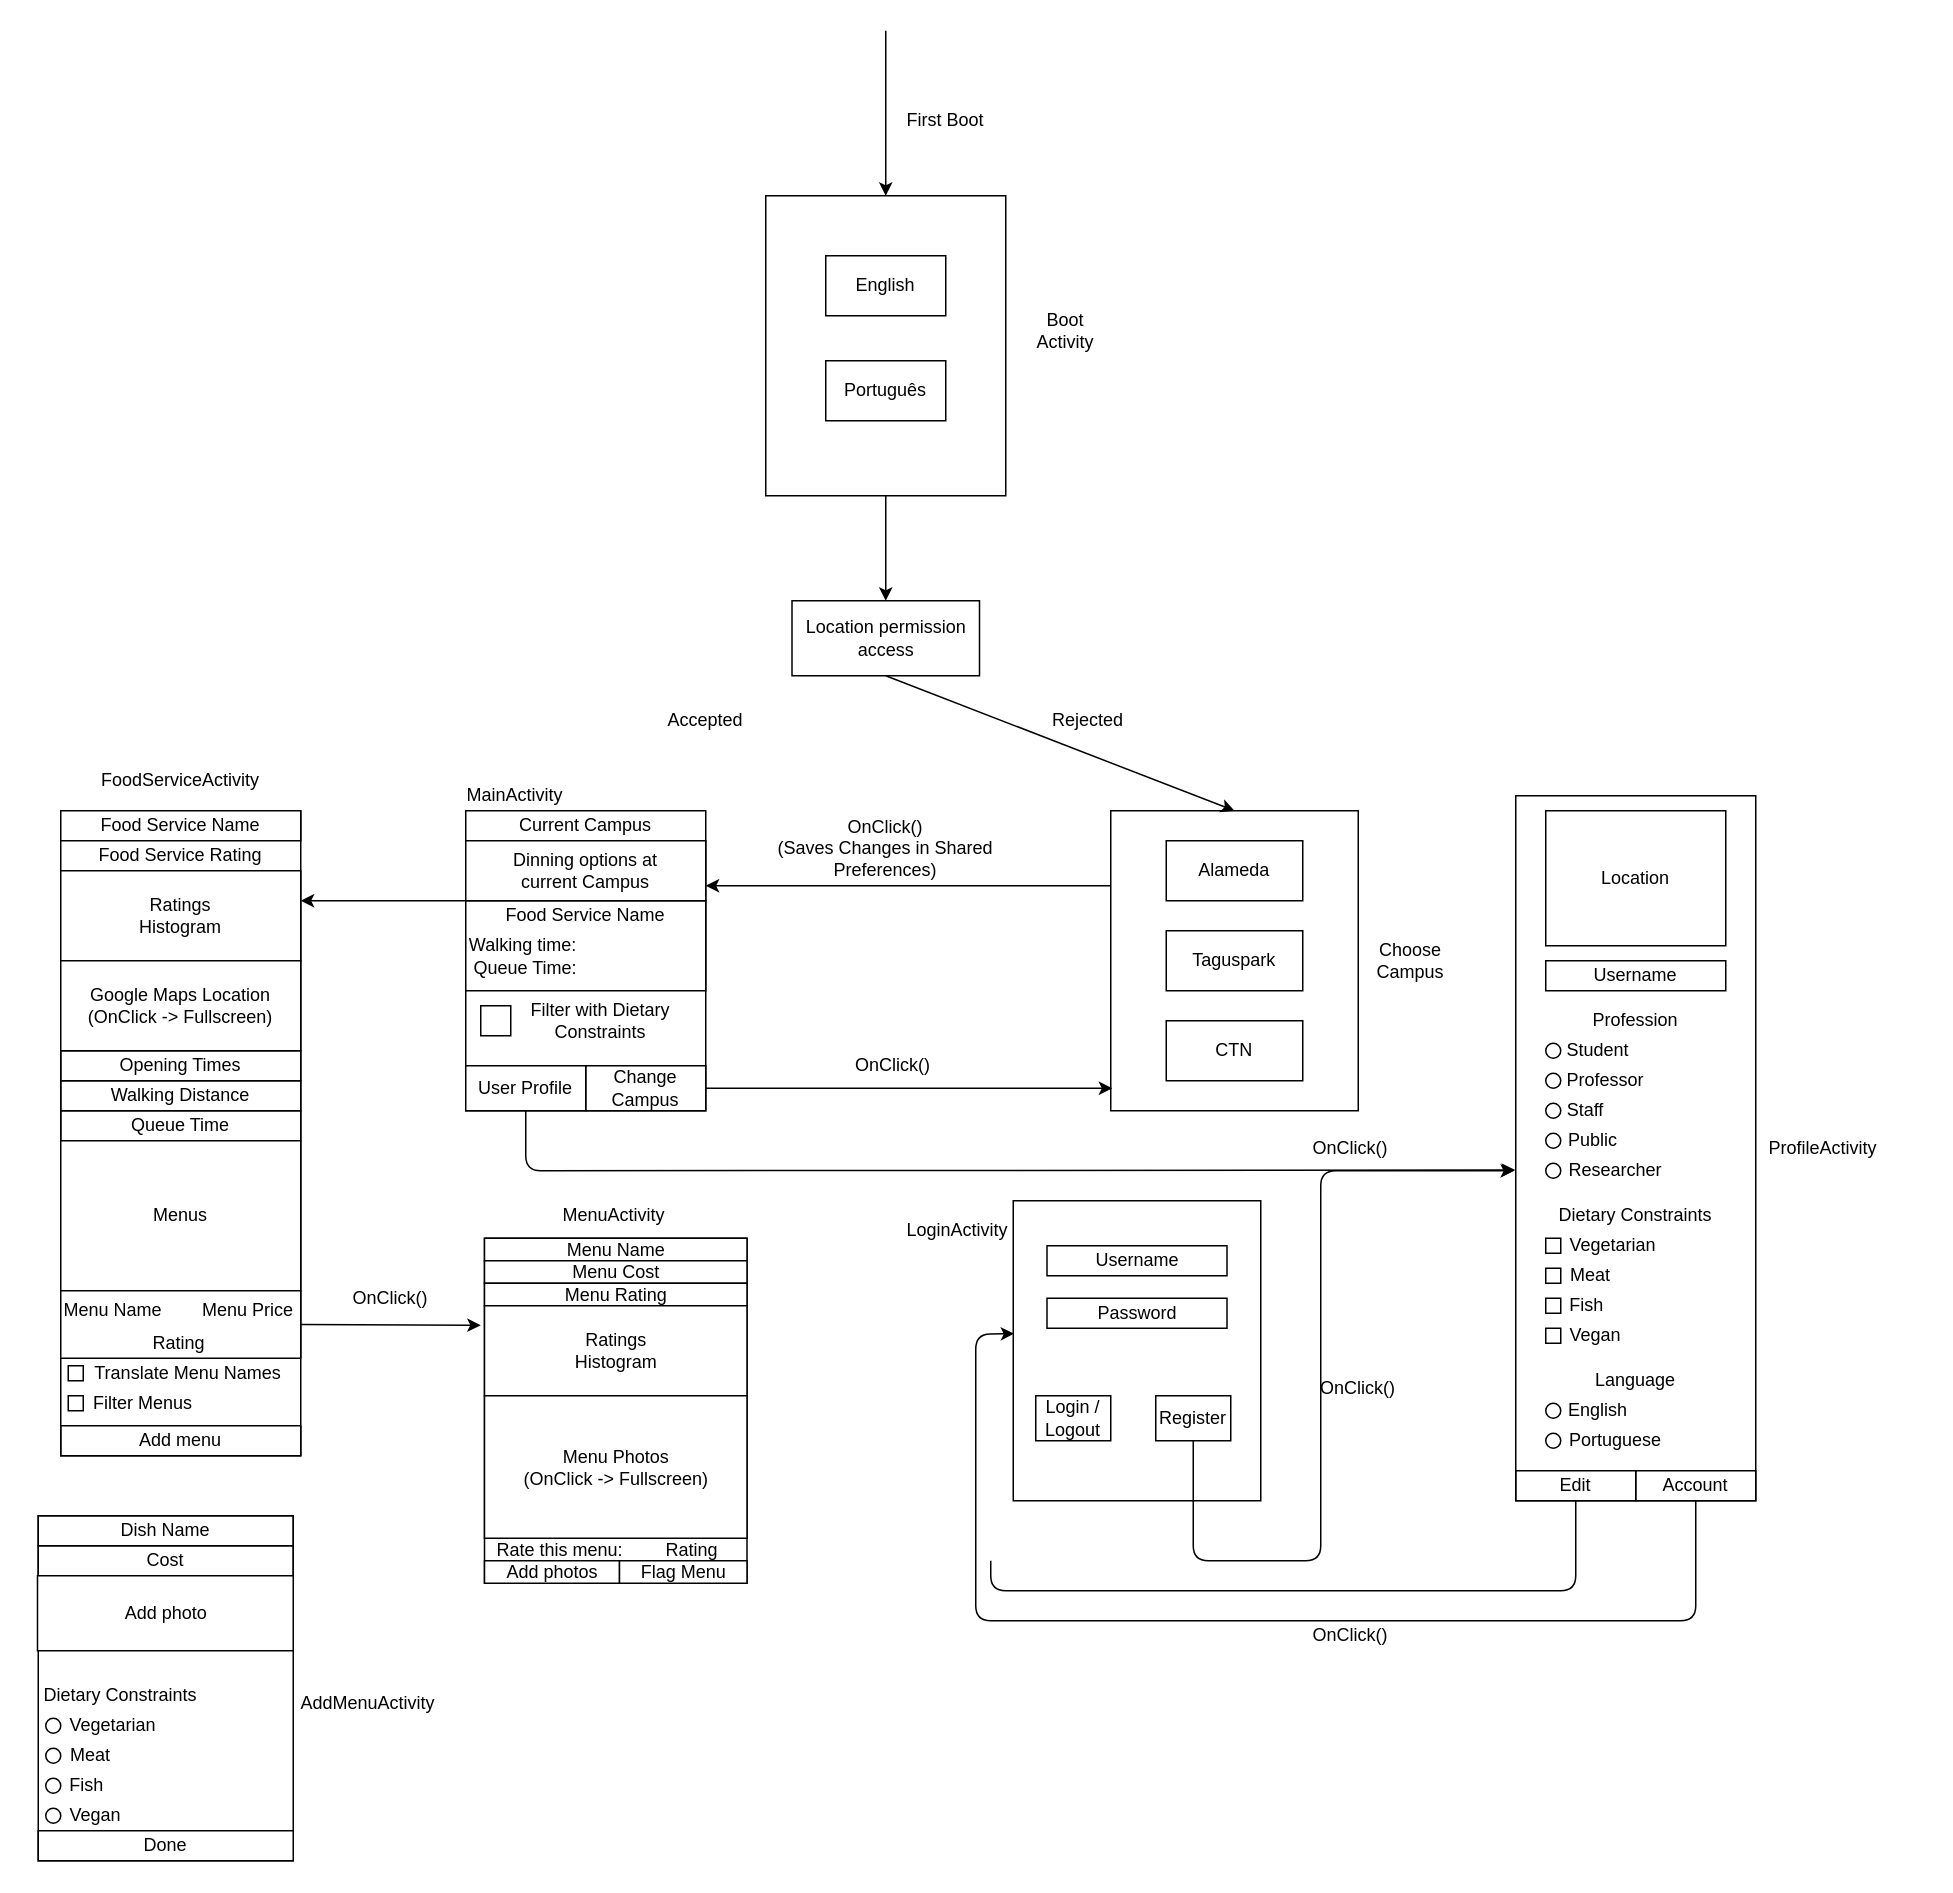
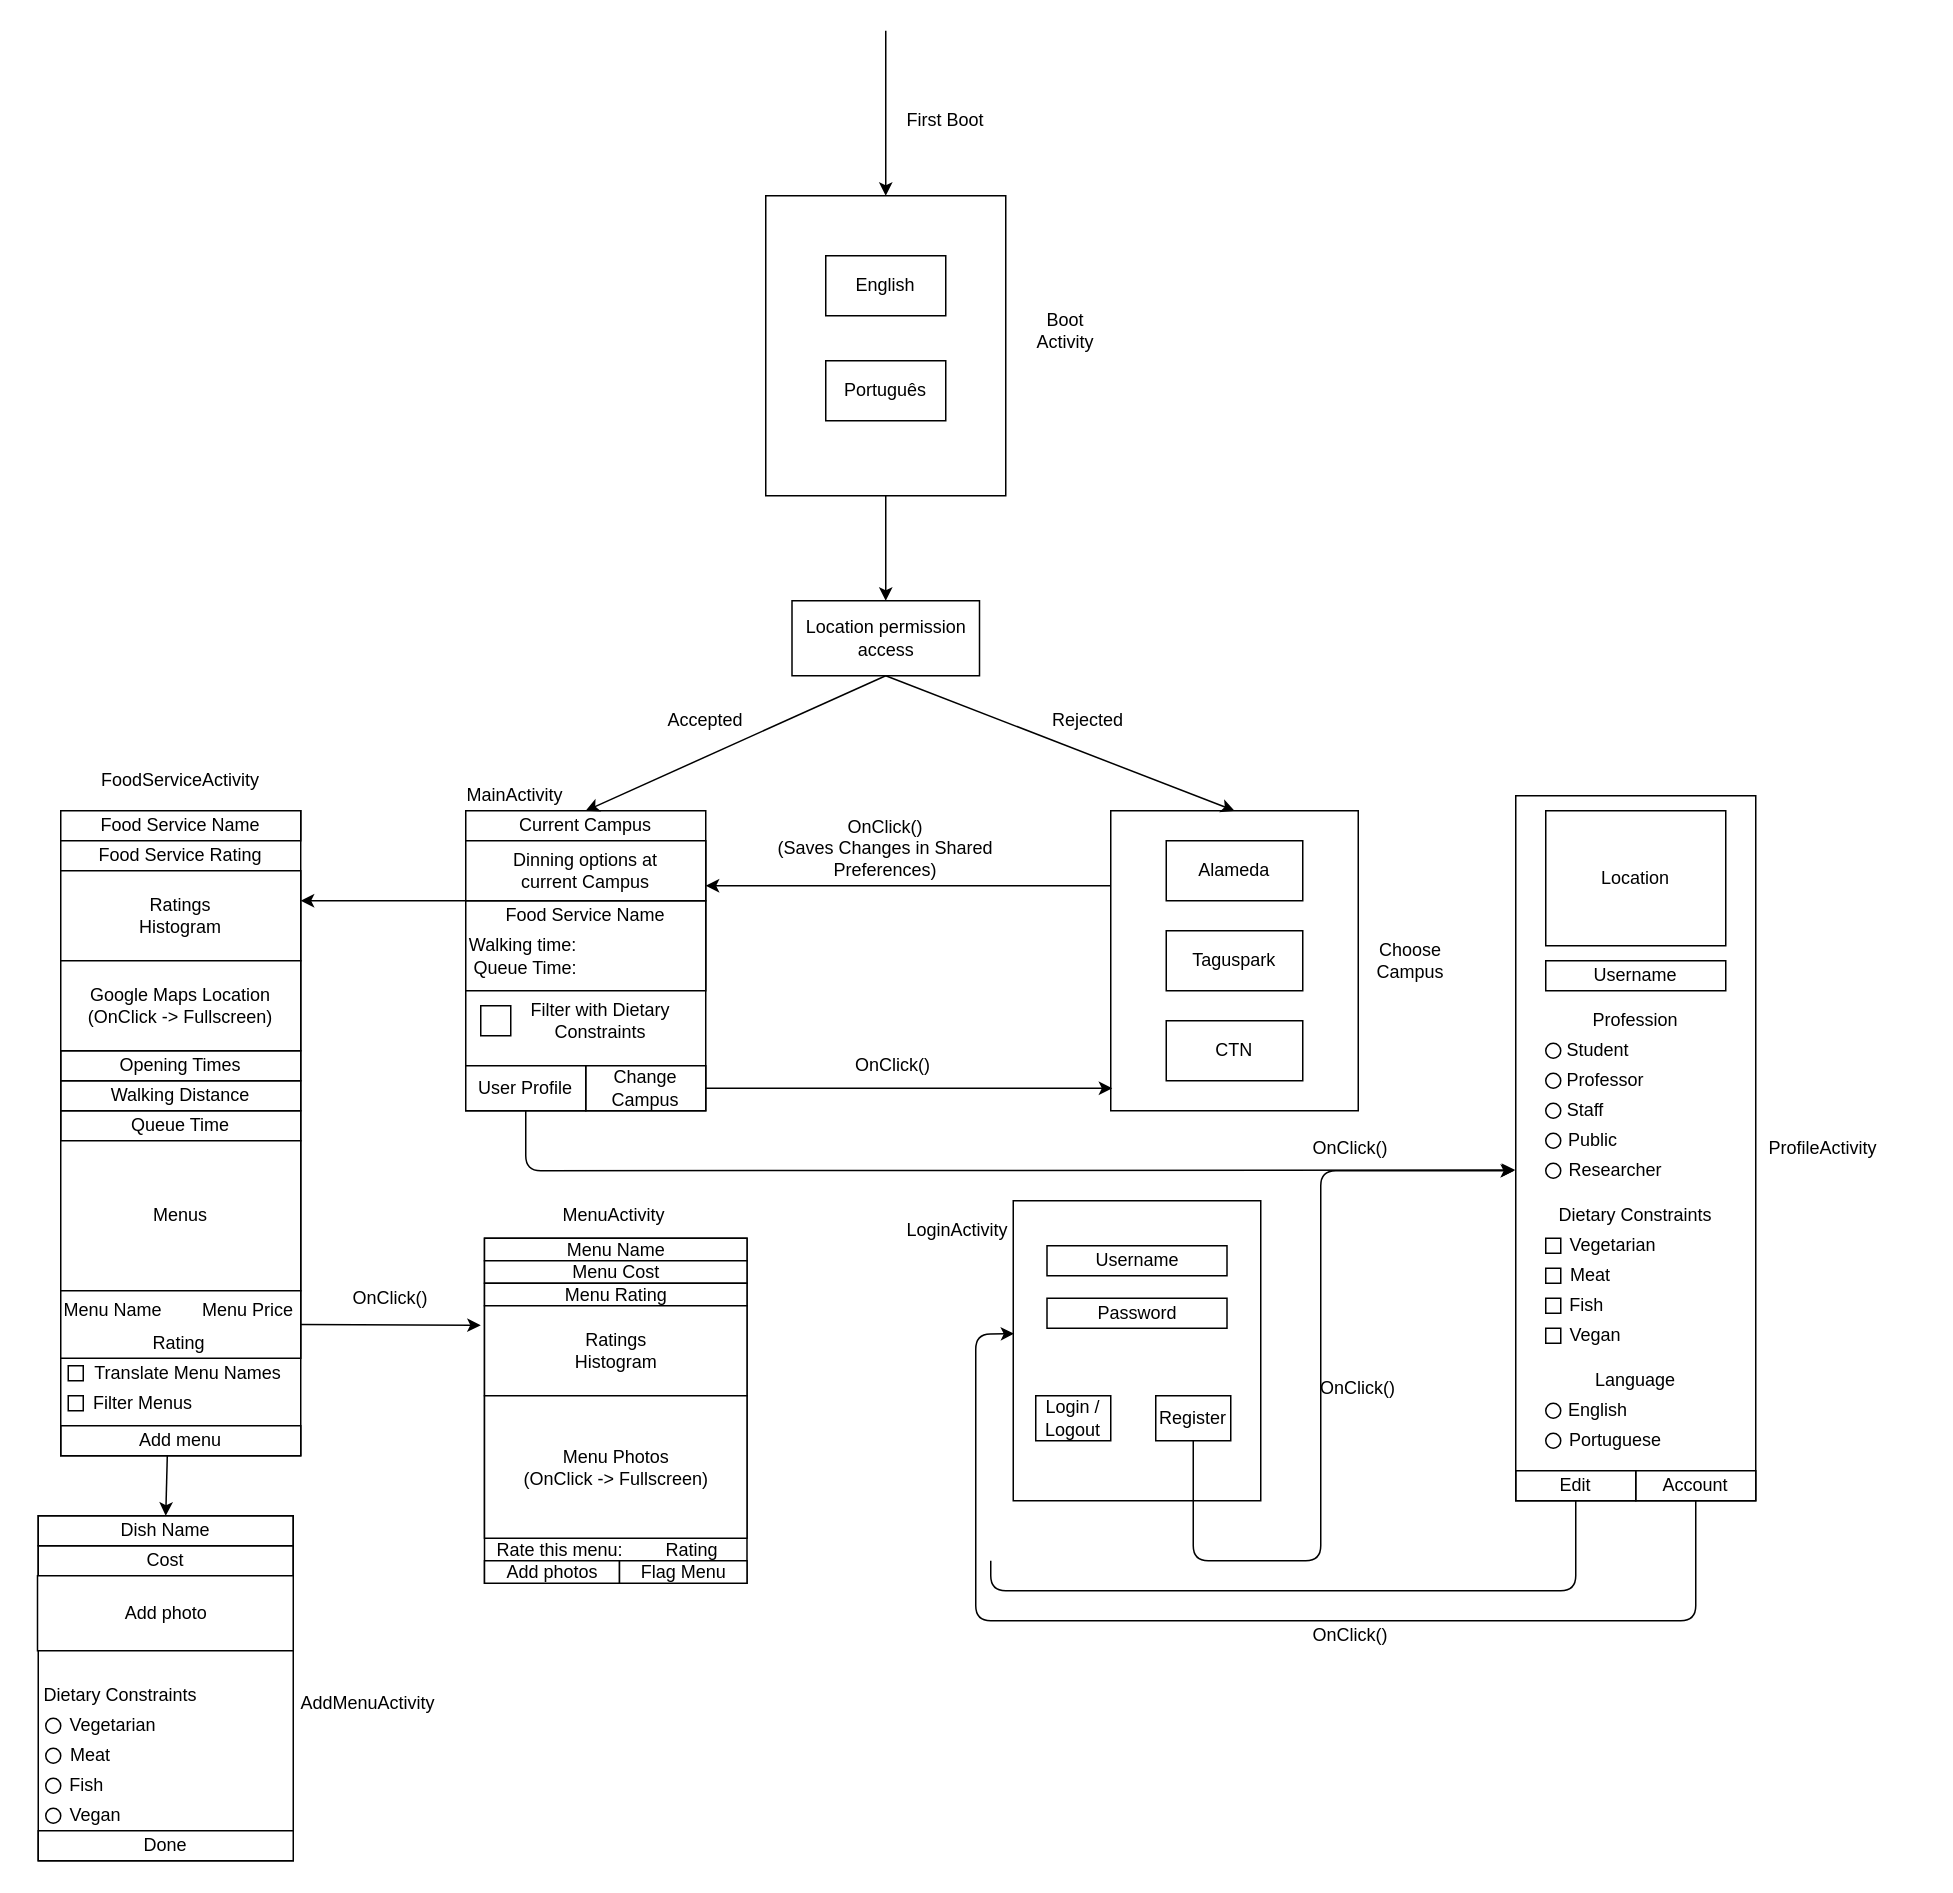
edge "Location permission access" -> "Current Campus": added
edge "Add menu" -> "Dish Name": added
